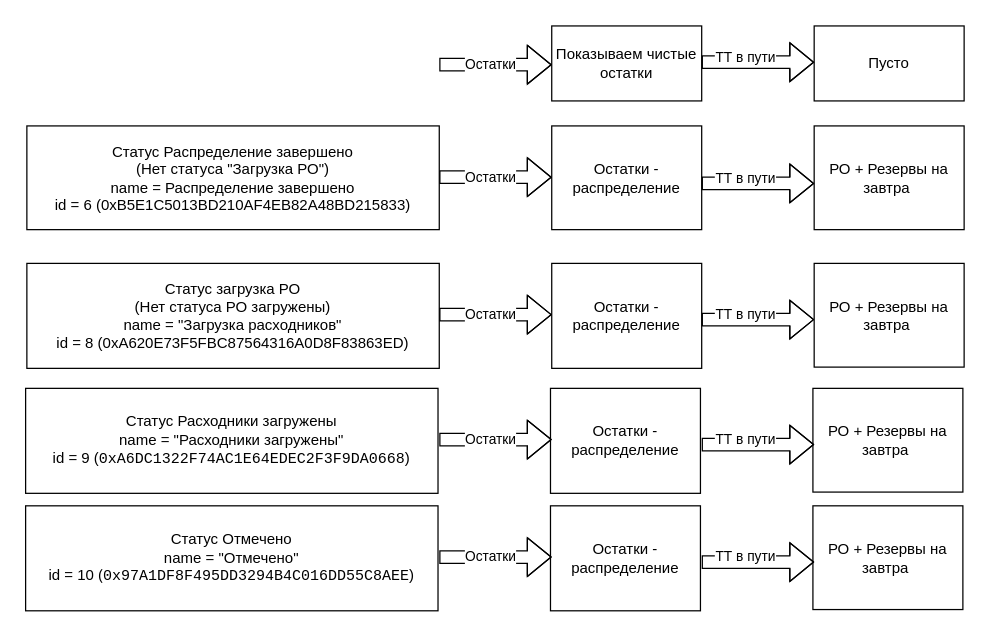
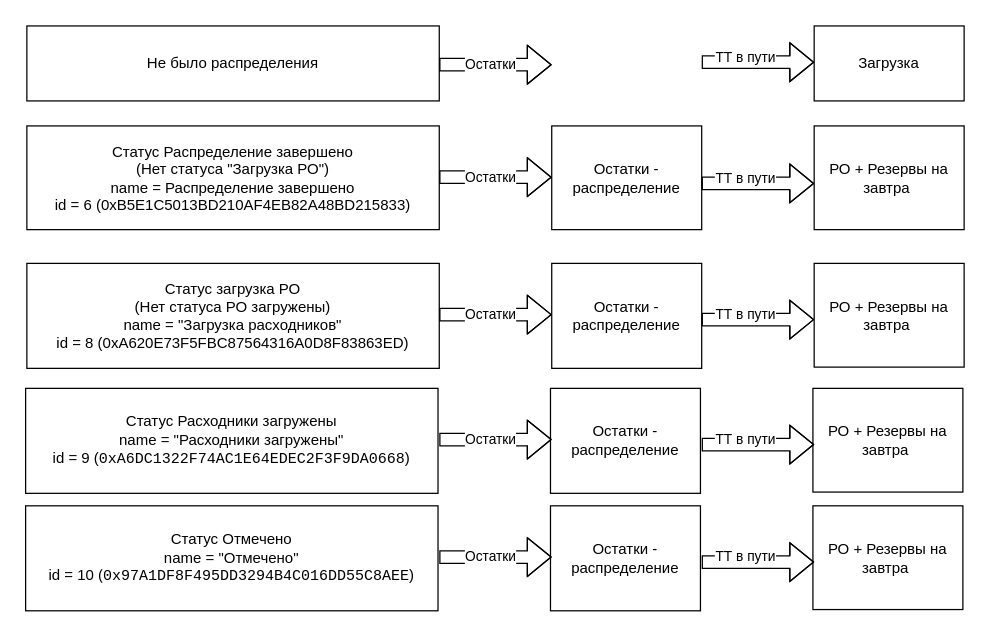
node "Не было распределения": added
node "Показываем чистые остатки": removed
node "Пусто": label "Пусто" -> "Загрузка"
